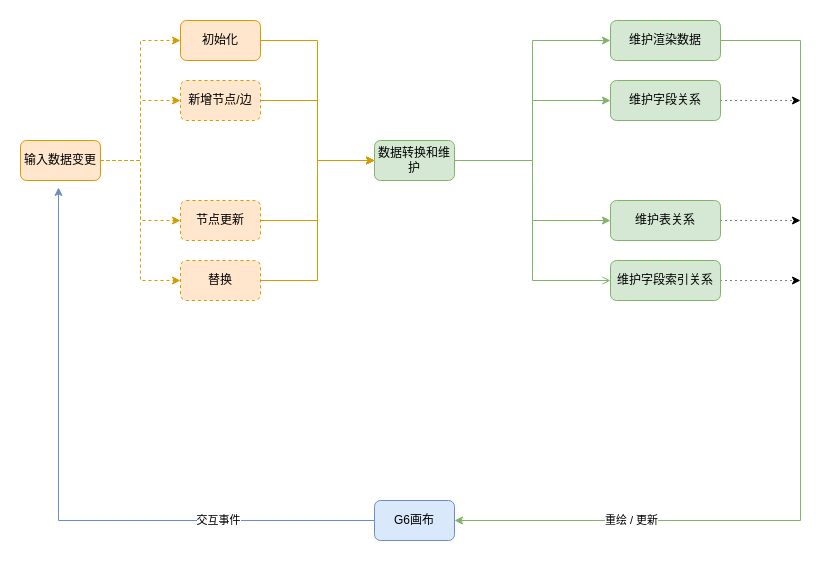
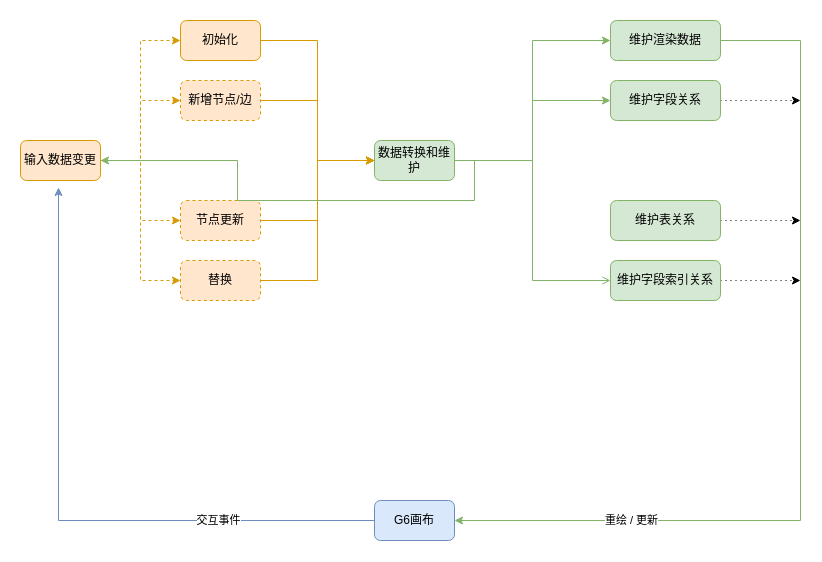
edge "数据转换和维护" -> "维护表关系": now "数据转换和维护" -> "输入数据变更"
